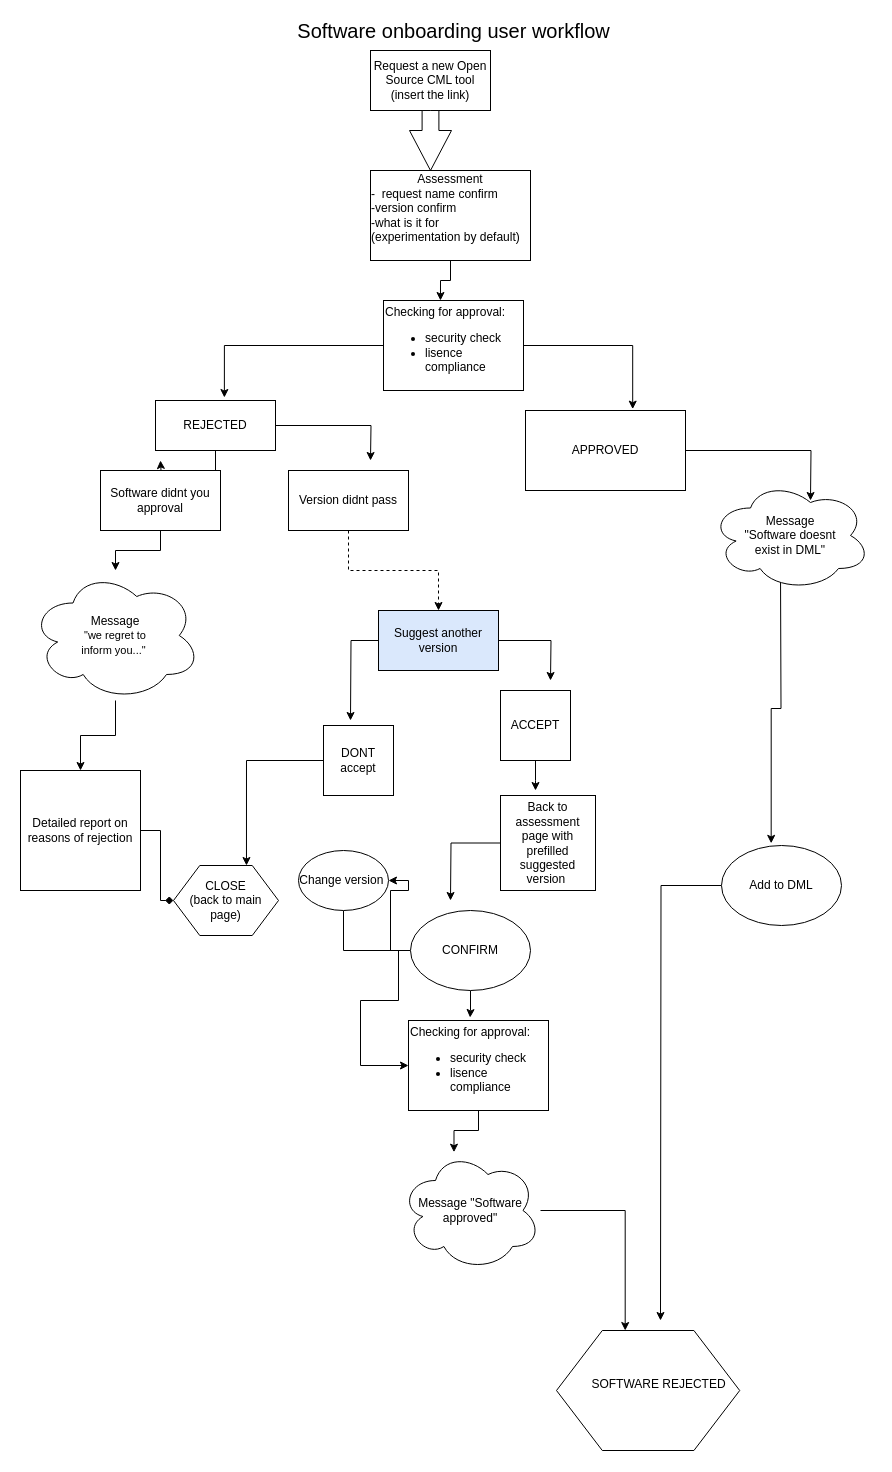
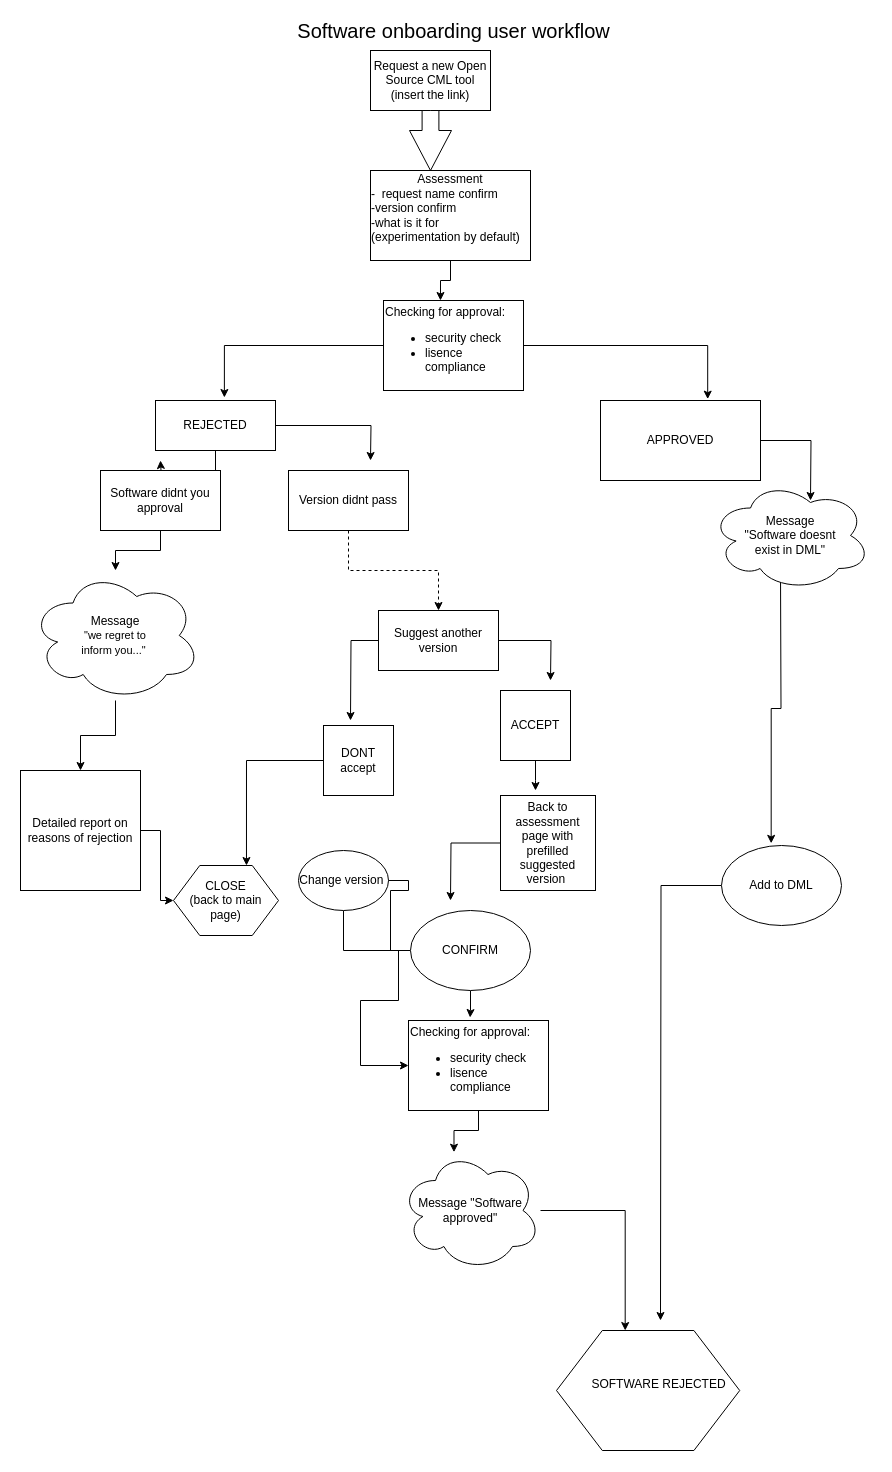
node "APPROVED": moved (606, 451) -> (681, 441)
node "Suggest another version": fillcolor #dae8fc -> #ffffff
edge "CONFIRM" -> "Change version": arrowhead classic -> none
edge "Detailed report on reasons of rejection" -> "CLOSE (back to main page)": arrowhead diamond -> classic
